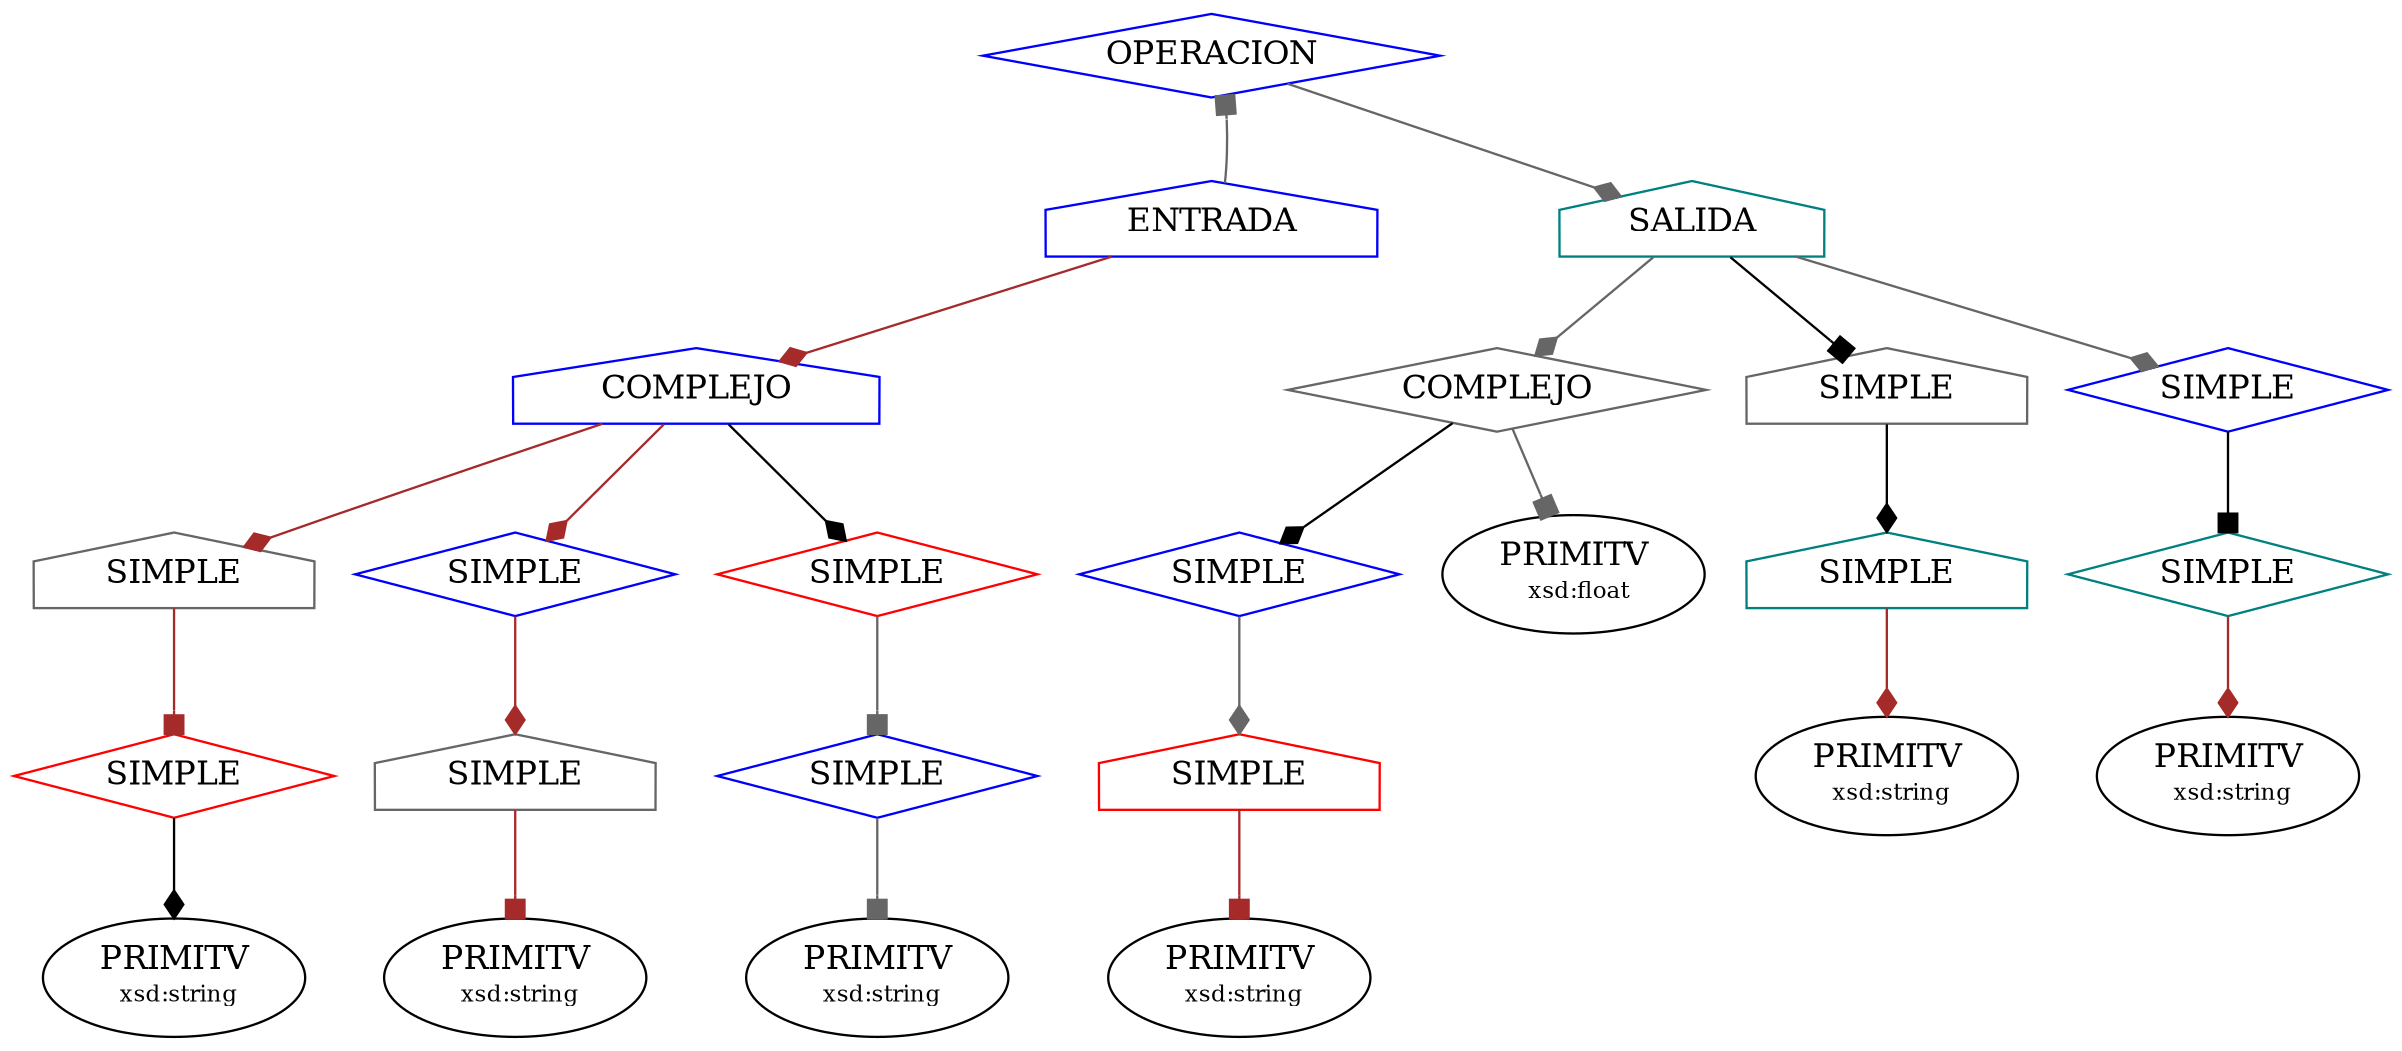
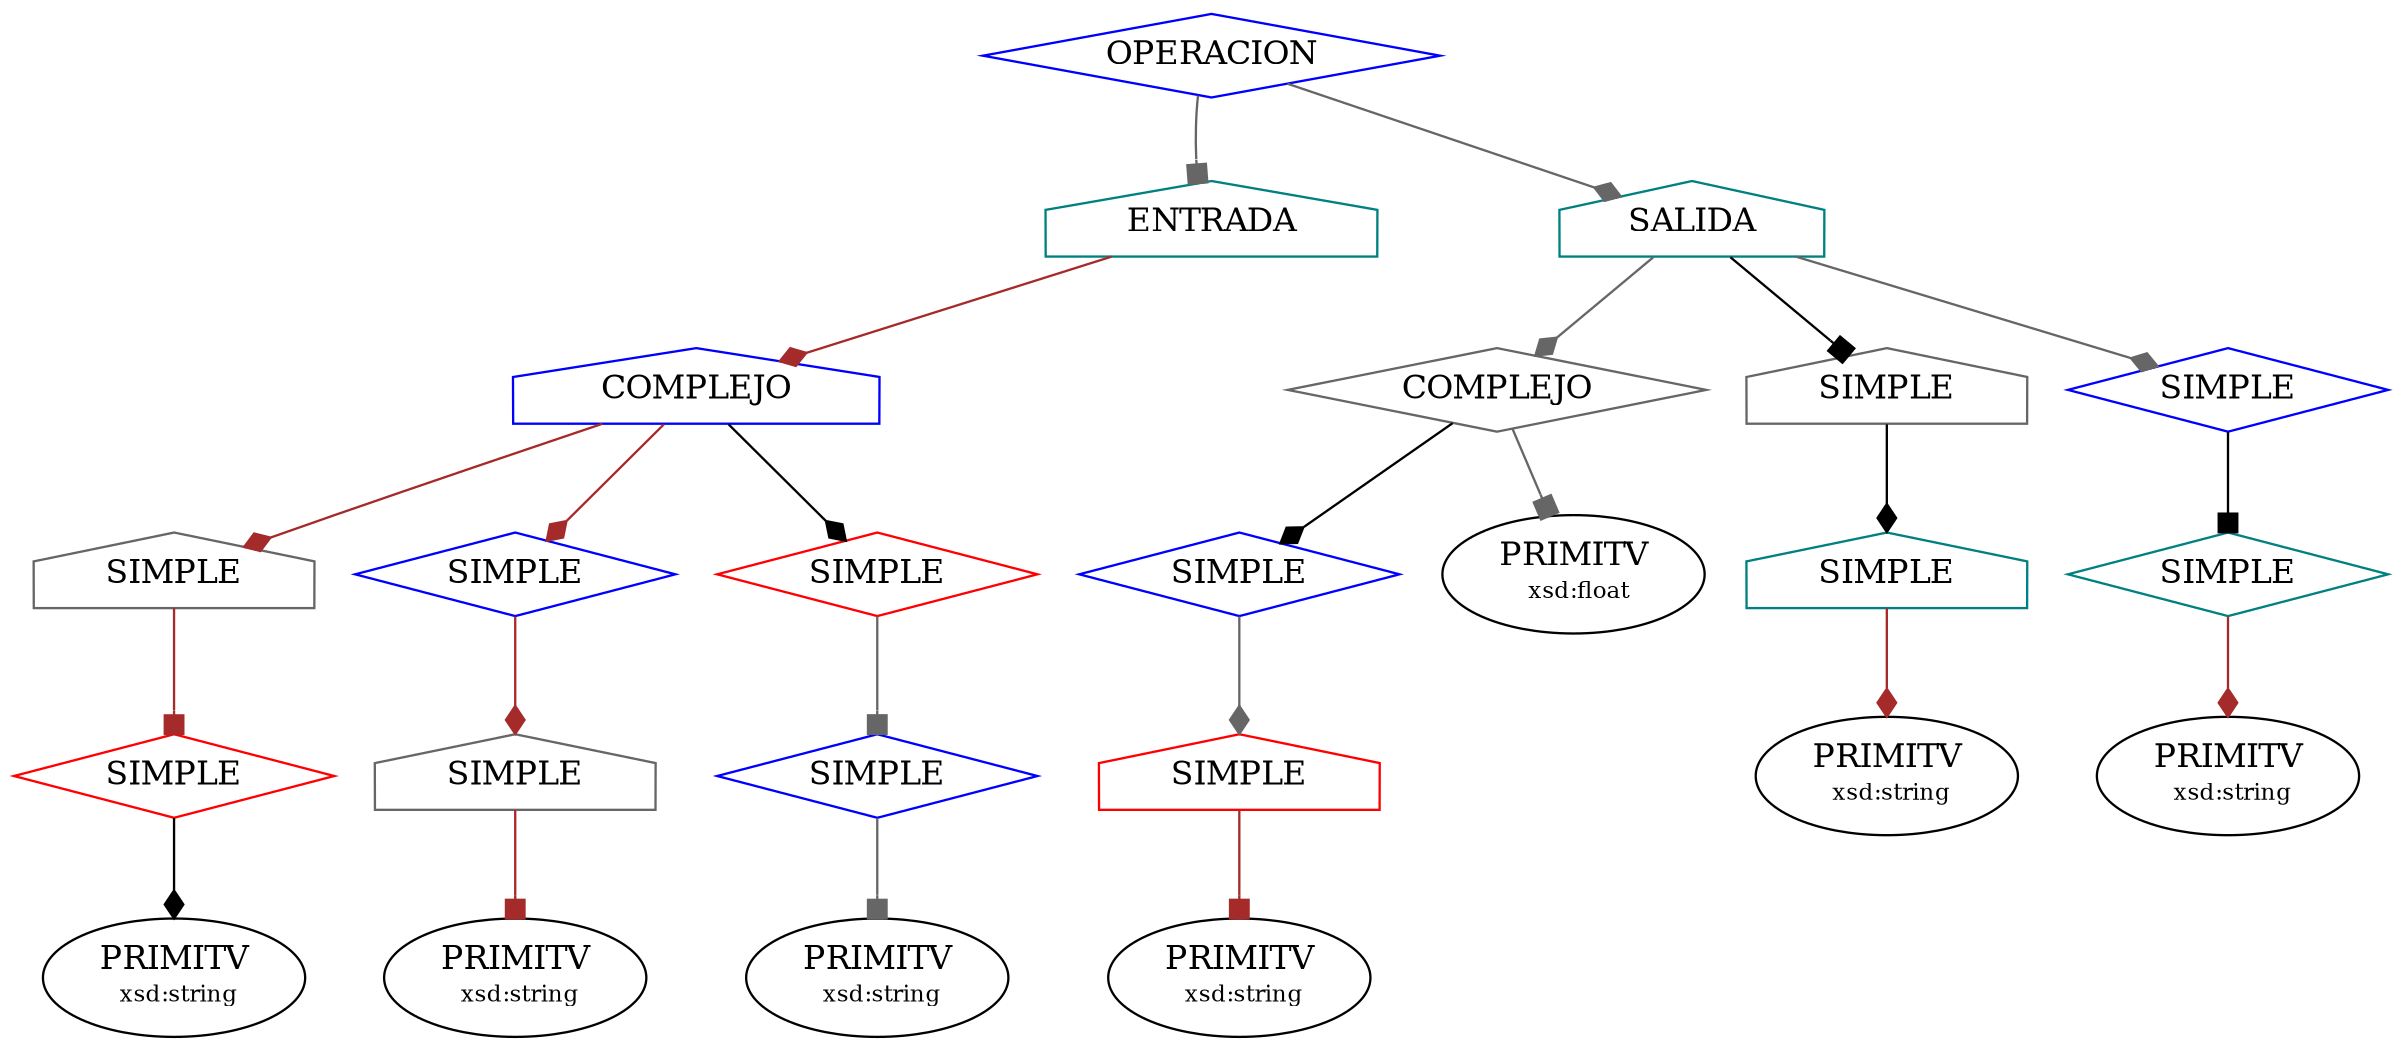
edge "ENTRADA" -> "OPERACION": reversed
node "ENTRADA": color blue -> teal
